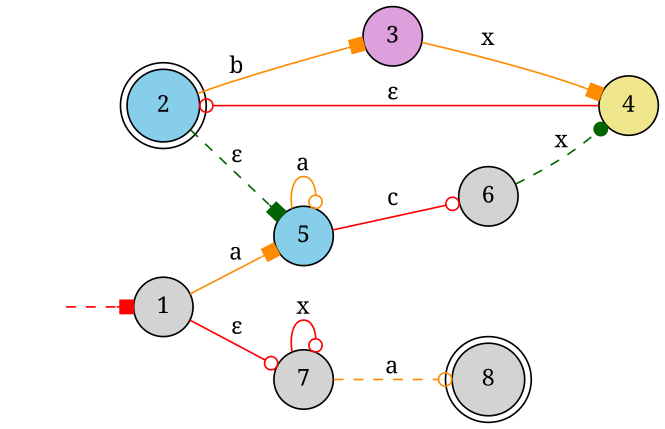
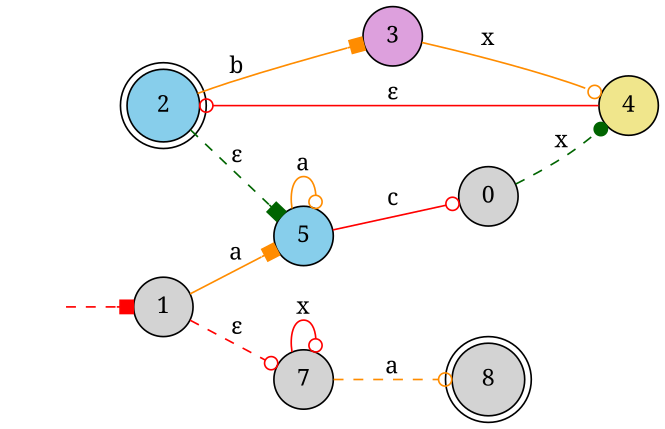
edge "3" -> "4": arrowhead box -> odot
node "6": label "6" -> "0"
edge "1" -> "7": style solid -> dashed
